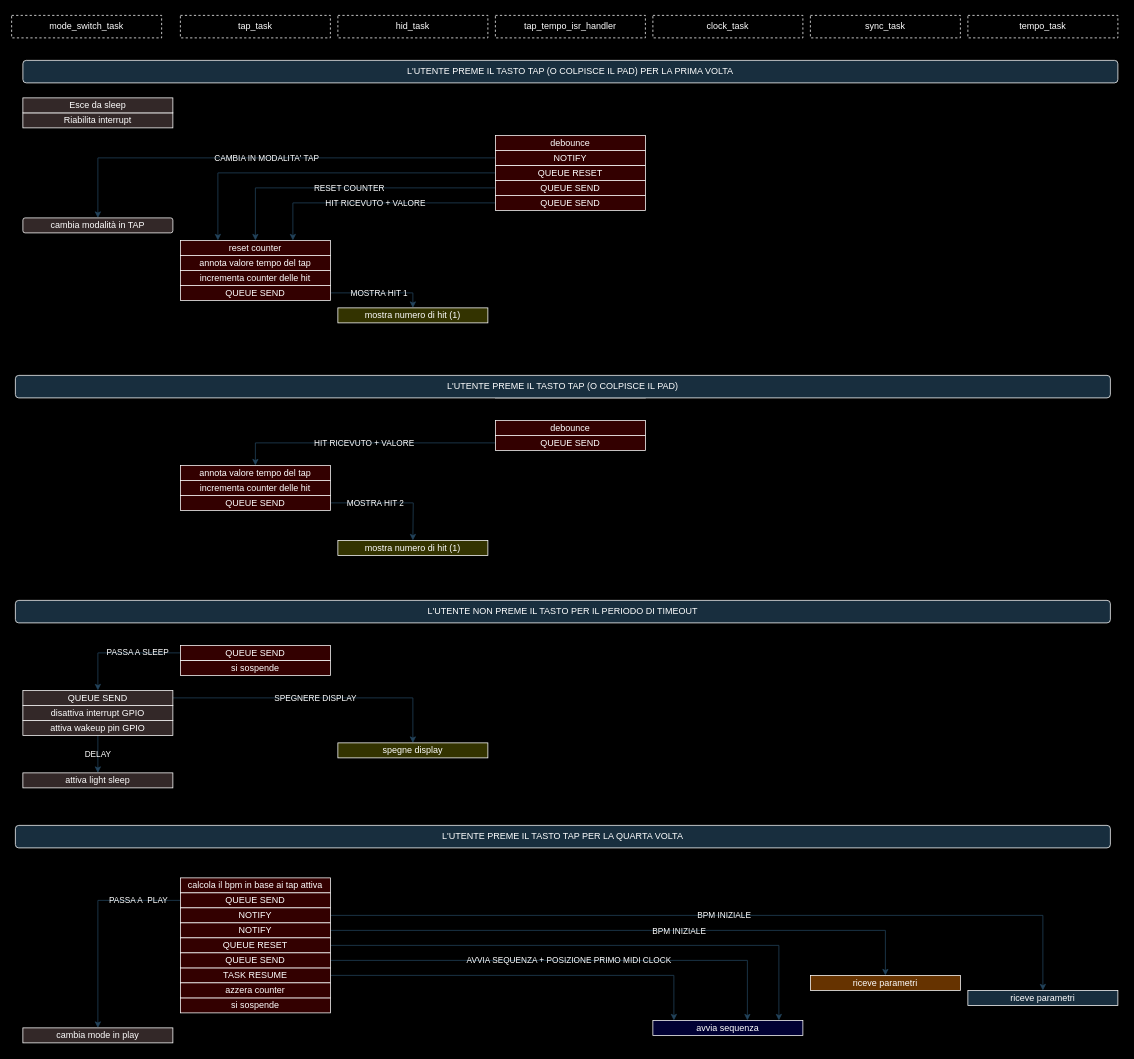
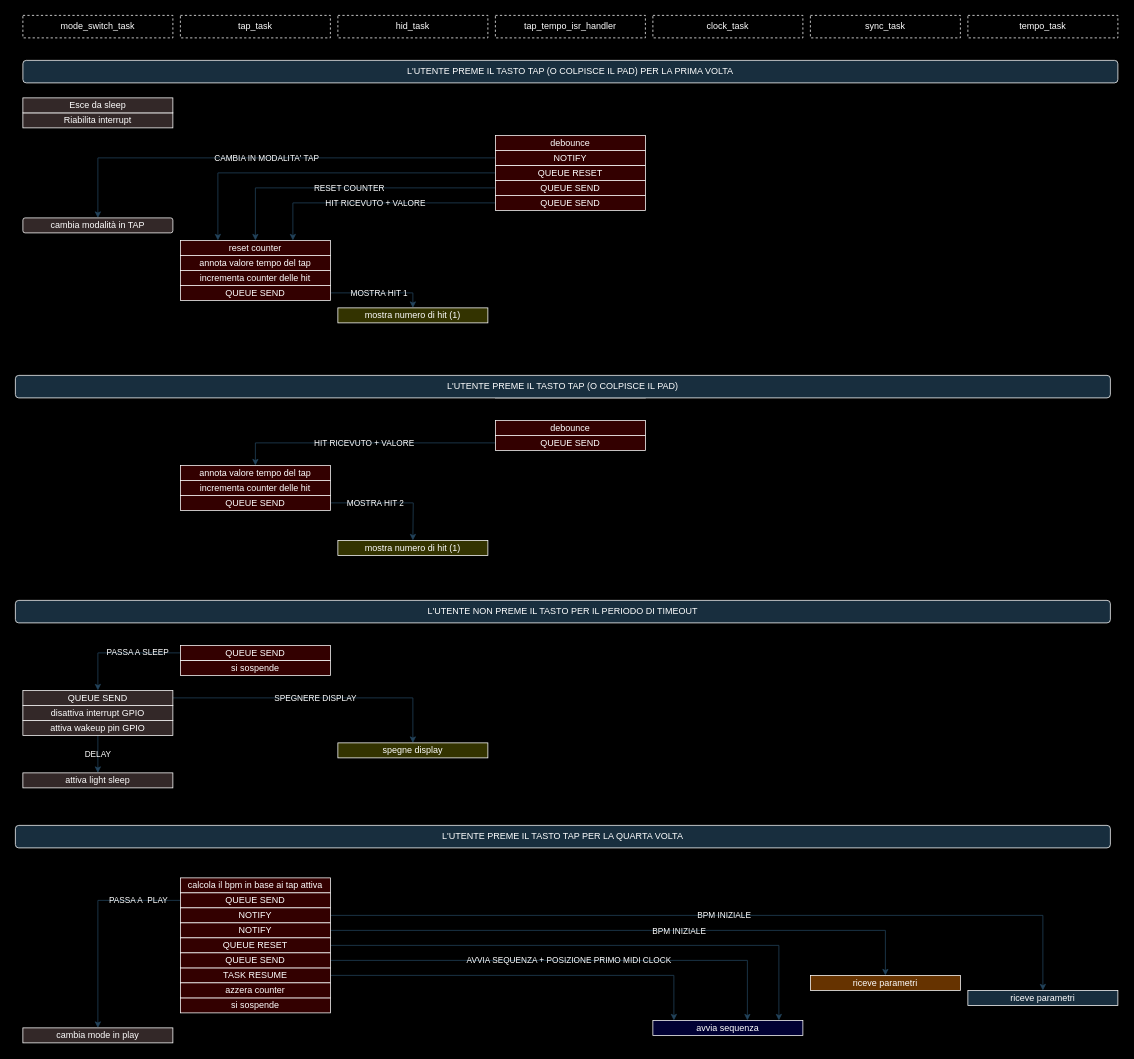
node "mode_switch_task": moved (87, 27) -> (98, 27)
